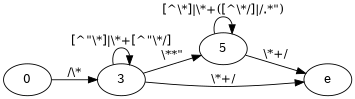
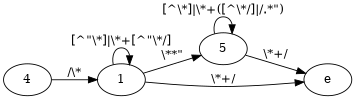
node "0": label "0" -> "4"
node "3": label "3" -> "1"
